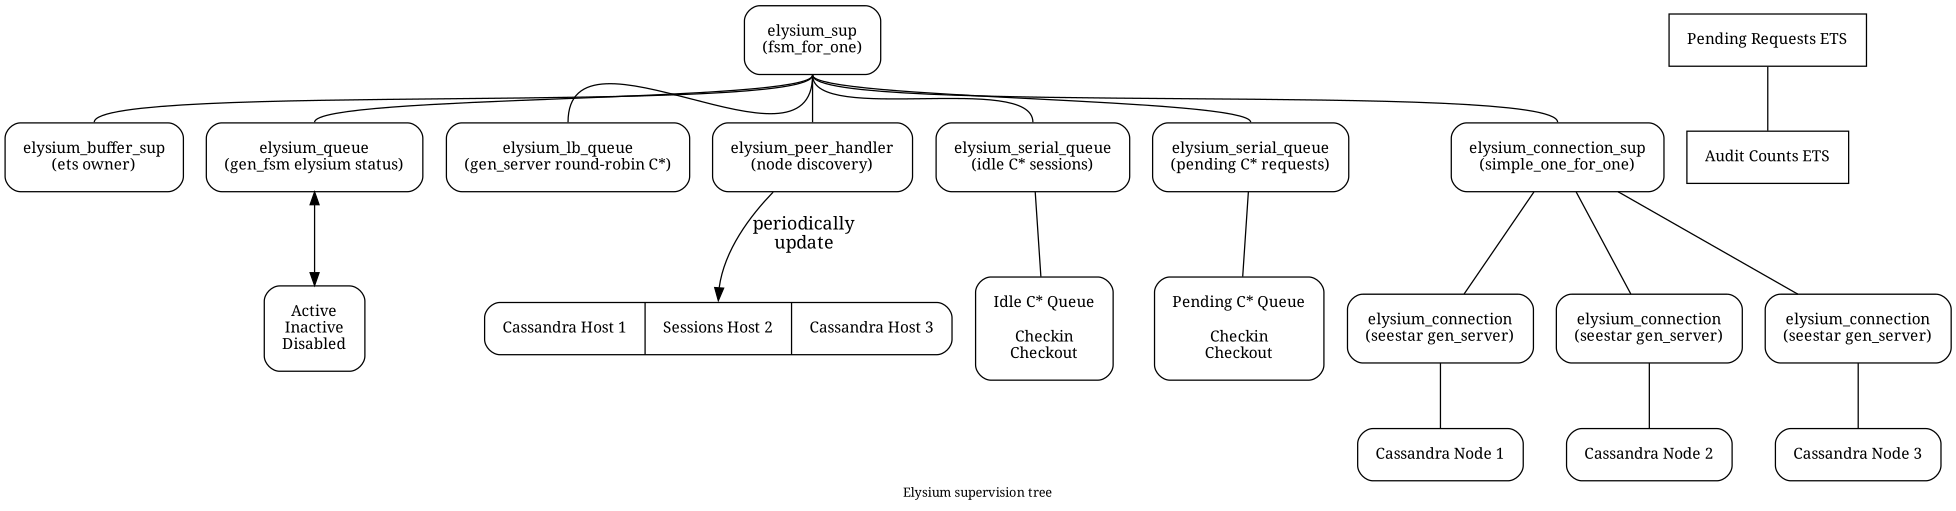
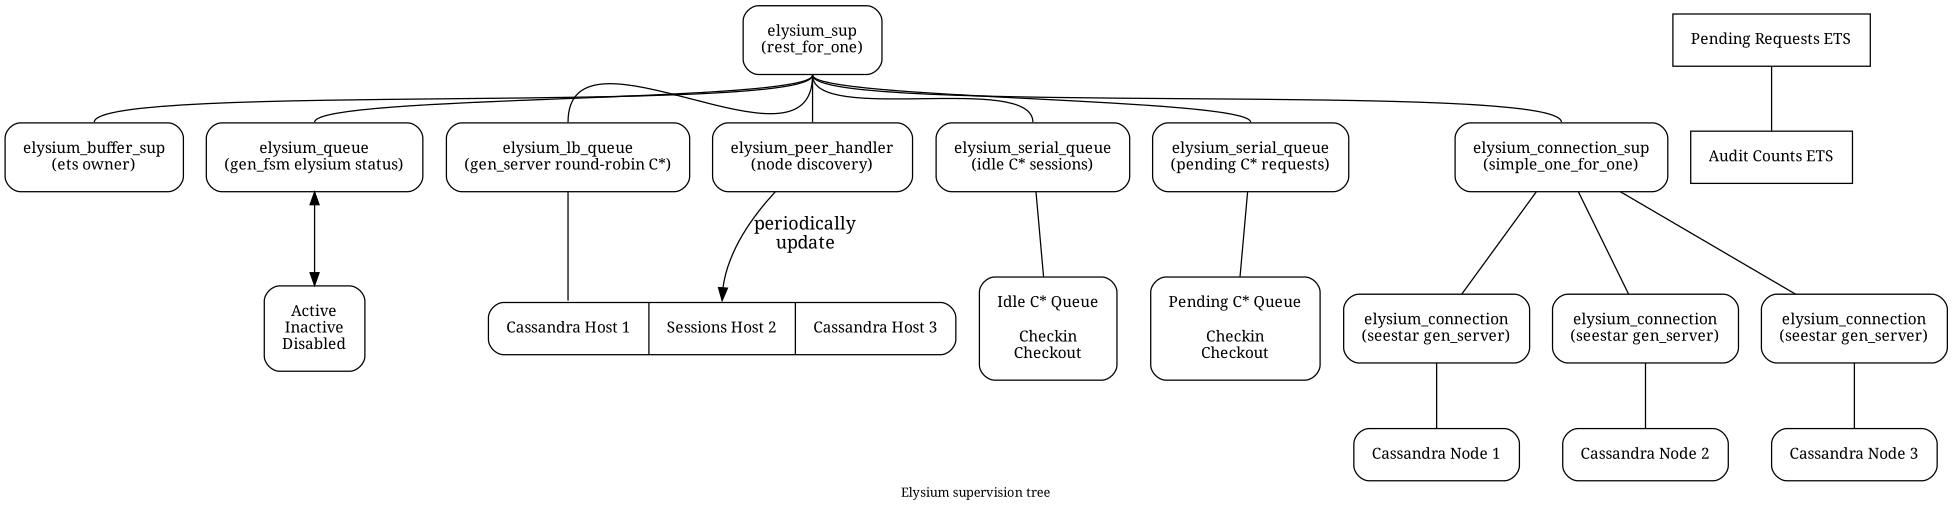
node "elysium_sup (fsm_for_one)": label "elysium_sup (fsm_for_one)" -> "elysium_sup (rest_for_one)"
edge "elysium_lb_queue (gen_server round-robin C*)" -- "Cassandra Host 1": added
